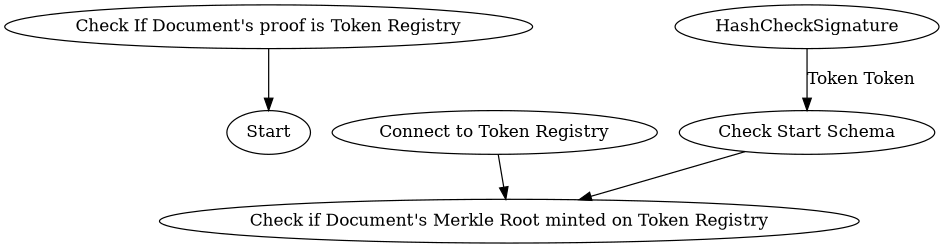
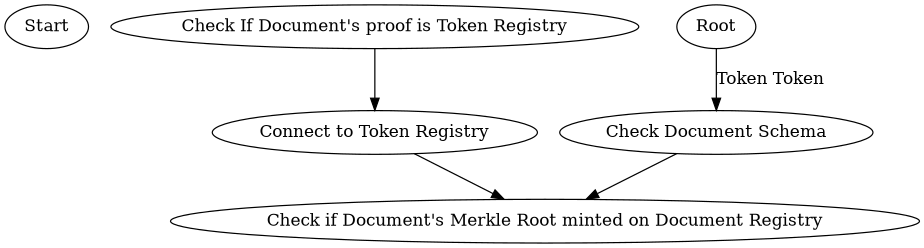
node "HashCheckSignature": label "HashCheckSignature" -> "Root"
edge "Check If Document's proof is Token Registry" -> "Start": now "Check If Document's proof is Token Registry" -> "Connect to Token Registry"
node "Check Start Schema": label "Check Start Schema" -> "Check Document Schema"
node "Check if Document's Merkle Root minted on Token Registry": label "Check if Document's Merkle Root minted on Token Registry" -> "Check if Document's Merkle Root minted on Document Registry"
